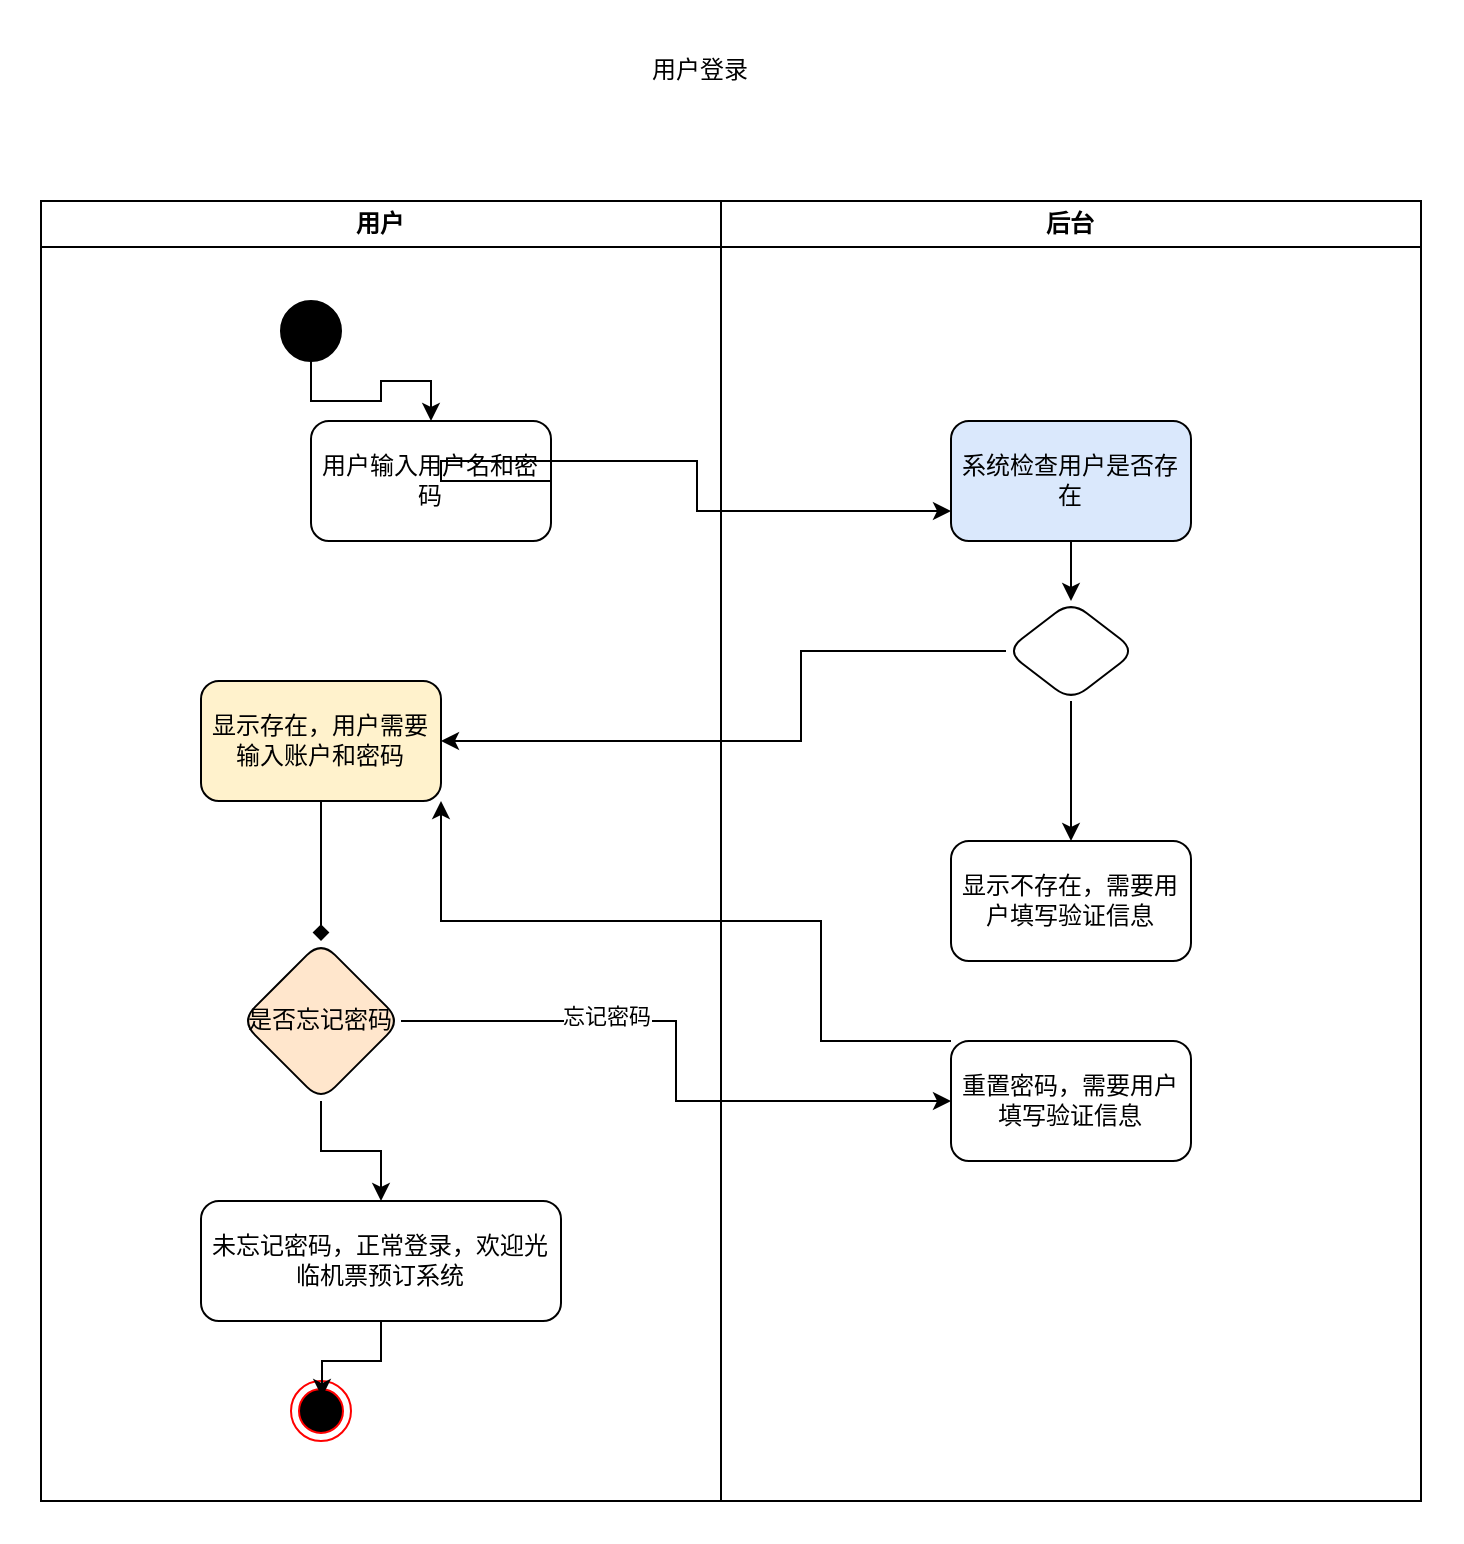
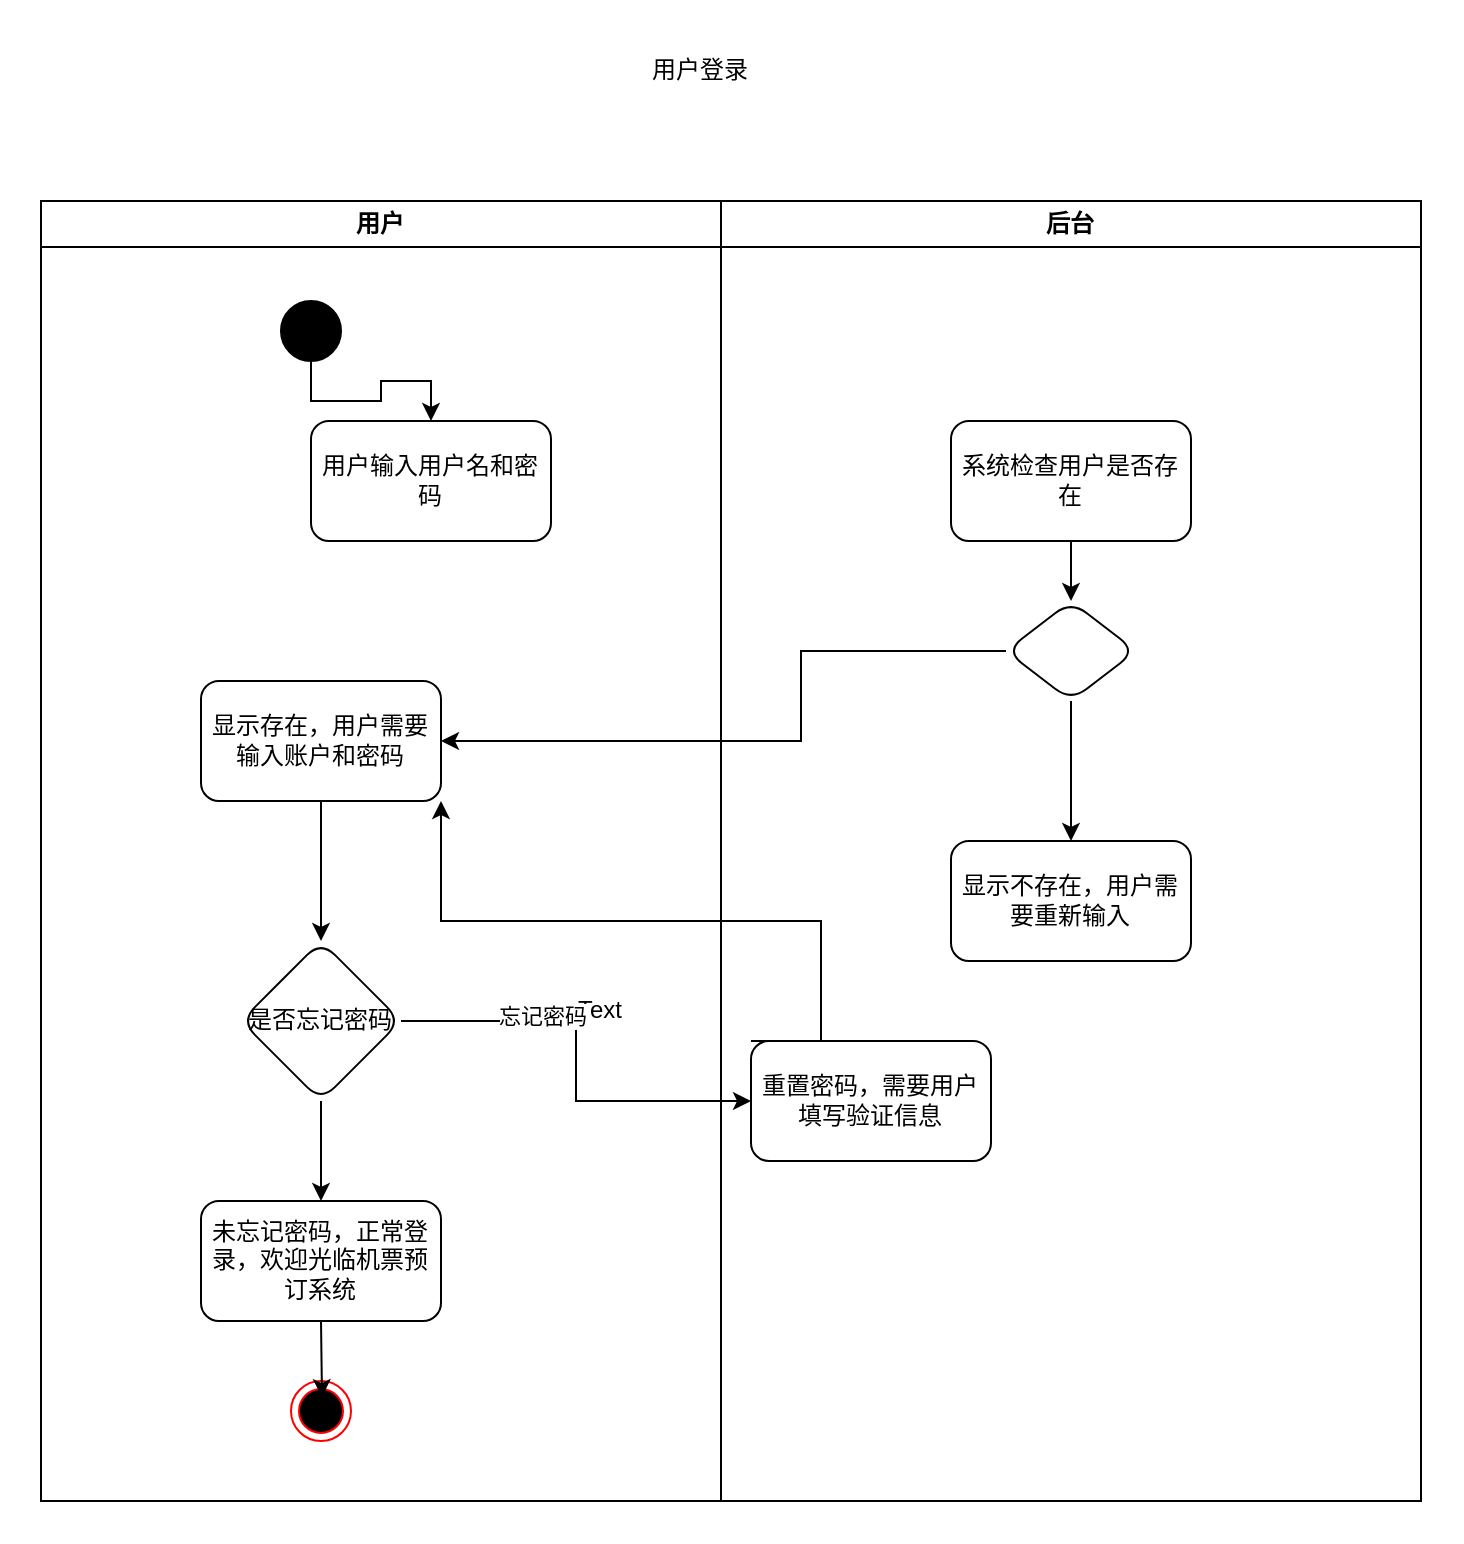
edge "用户输入用户名和密码" -> "系统检查用户是否存在": removed
node "系统检查用户是否存在": fillcolor #dae8fc -> #ffffff
node "显示存在，用户需要输入账户和密码": fillcolor #fff2cc -> #ffffff
node "显示不存在，需要用户填写验证信息": label "显示不存在，需要用户填写验证信息" -> "显示不存在，用户需要重新输入"
edge "显示存在，用户需要输入账户和密码" -> "是否忘记密码": arrowhead diamond -> classic
node "Text": added
node "是否忘记密码": fillcolor #ffe6cc -> #ffffff
node "重置密码，需要用户填写验证信息": moved (1071, 1101) -> (871, 1101)
node "未忘记密码，正常登录，欢迎光临机票预订系统": size 360x120 -> 240x120
